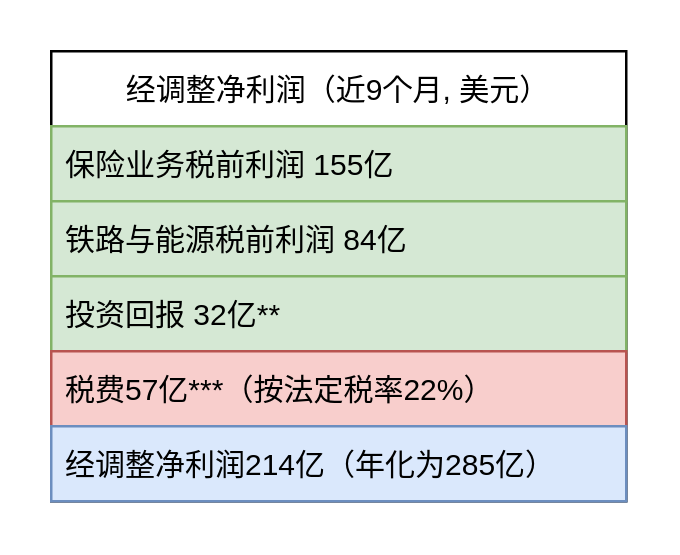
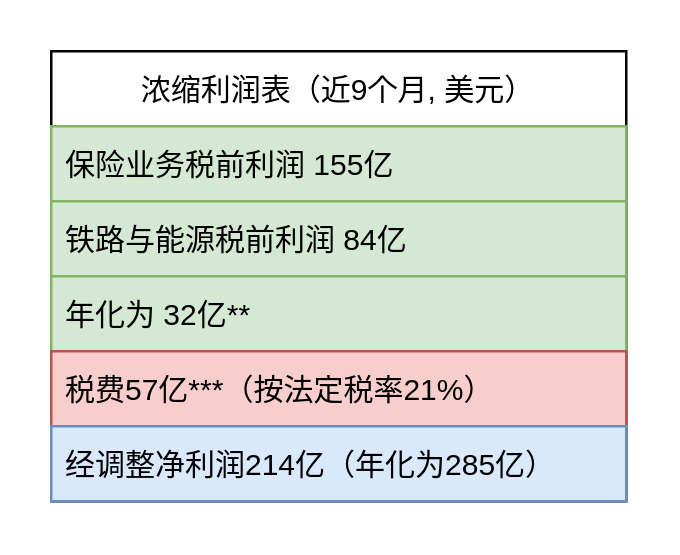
node "经调整净利润（近9个月, 美元）": label "经调整净利润（近9个月, 美元）" -> "浓缩利润表（近9个月, 美元）"
node "投资回报 32亿**": label "投资回报 32亿**" -> "年化为 32亿**"
node "税费57亿***（按法定税率22%）": label "税费57亿***（按法定税率22%）" -> "税费57亿***（按法定税率21%）"
